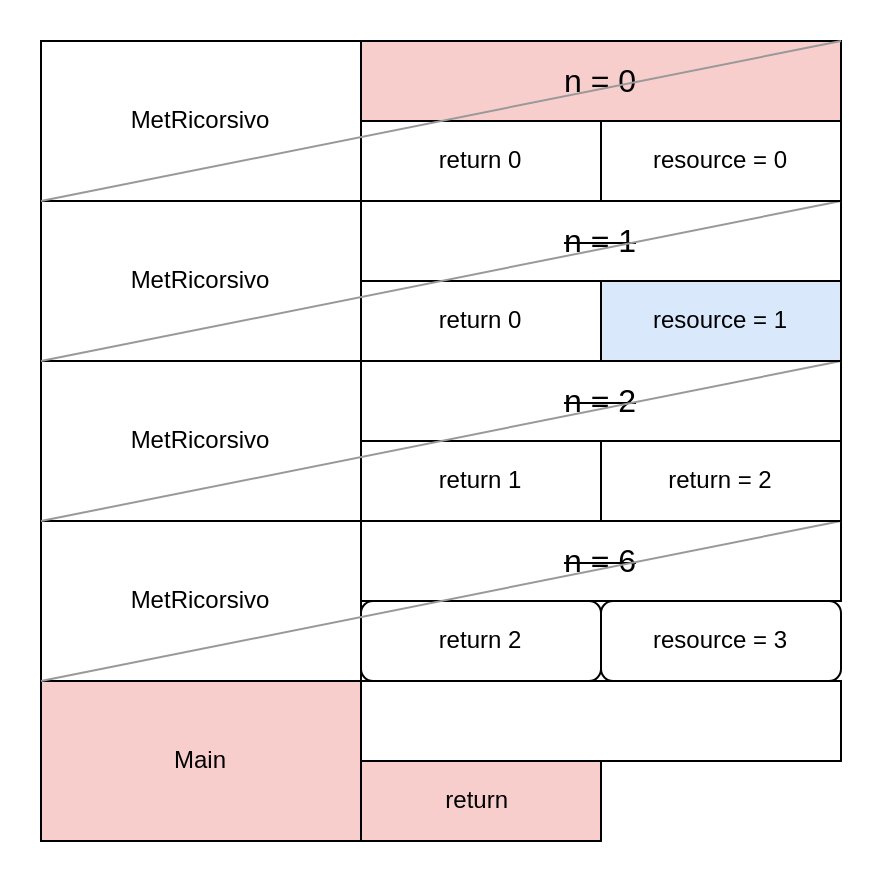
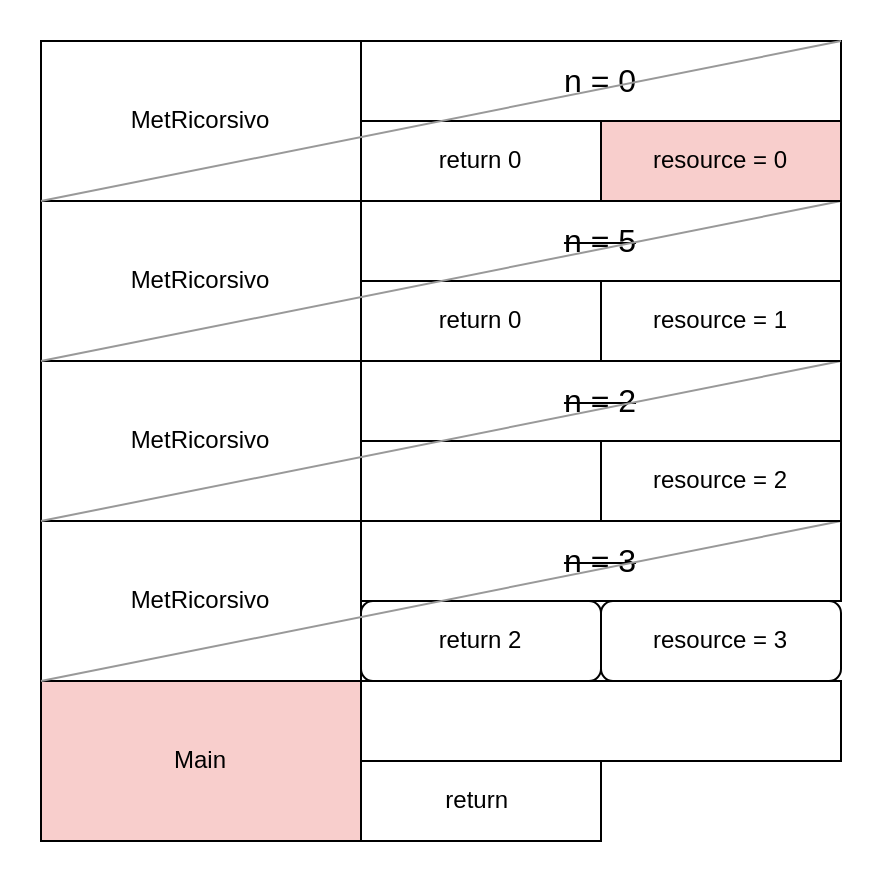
node "n = 0": fillcolor #f8cecc -> #ffffff
node "resource = 0": fillcolor #ffffff -> #f8cecc
node "n = 1": label "n = 1" -> "n = 5"
node "resource = 1": fillcolor #dae8fc -> #ffffff
node "return 1": removed
node "return = 2": label "return = 2" -> "resource = 2"
node "n = 6": label "n = 6" -> "n = 3"
node "return": fillcolor #f8cecc -> #ffffff
